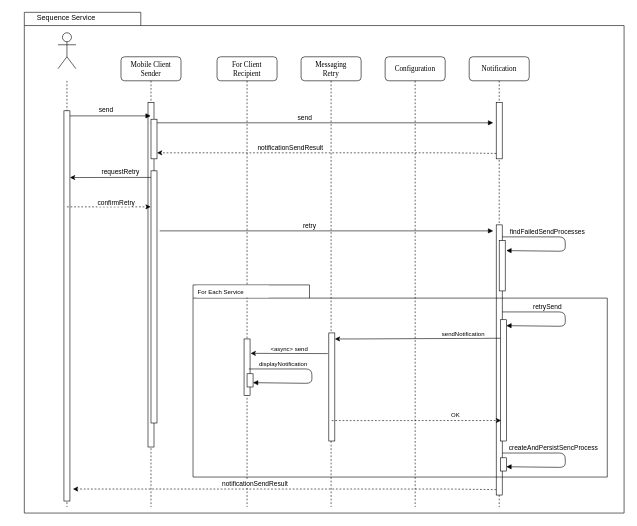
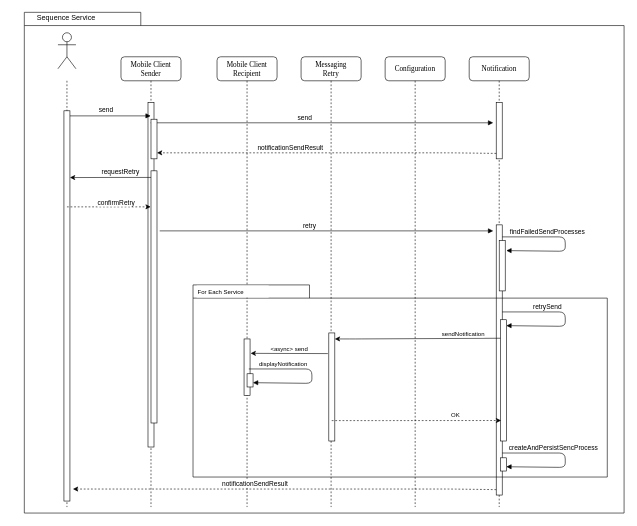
node "For Client Recipient": label "For Client Recipient" -> "Mobile Client Recipient"
